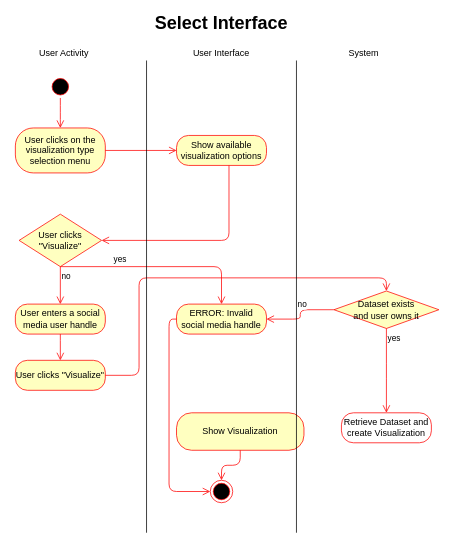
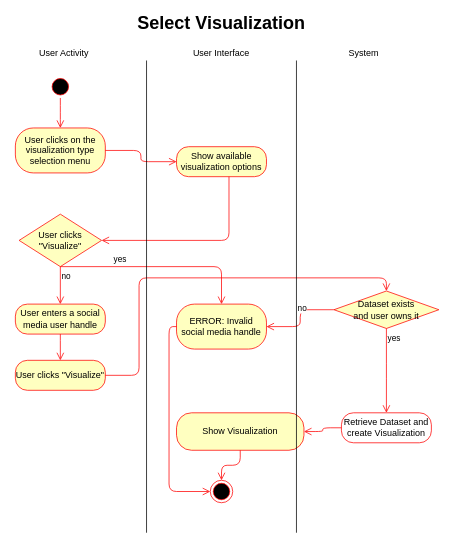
node "Select Interface": label "Select Interface" -> "Select Visualization"
node "Show available visualization options": moved (222, 150) -> (222, 162)
node "ERROR: Invalid social media handle": size 90x30 -> 90x45
edge "Retrieve Dataset and create Visualization" -> "Show Visualization": added
